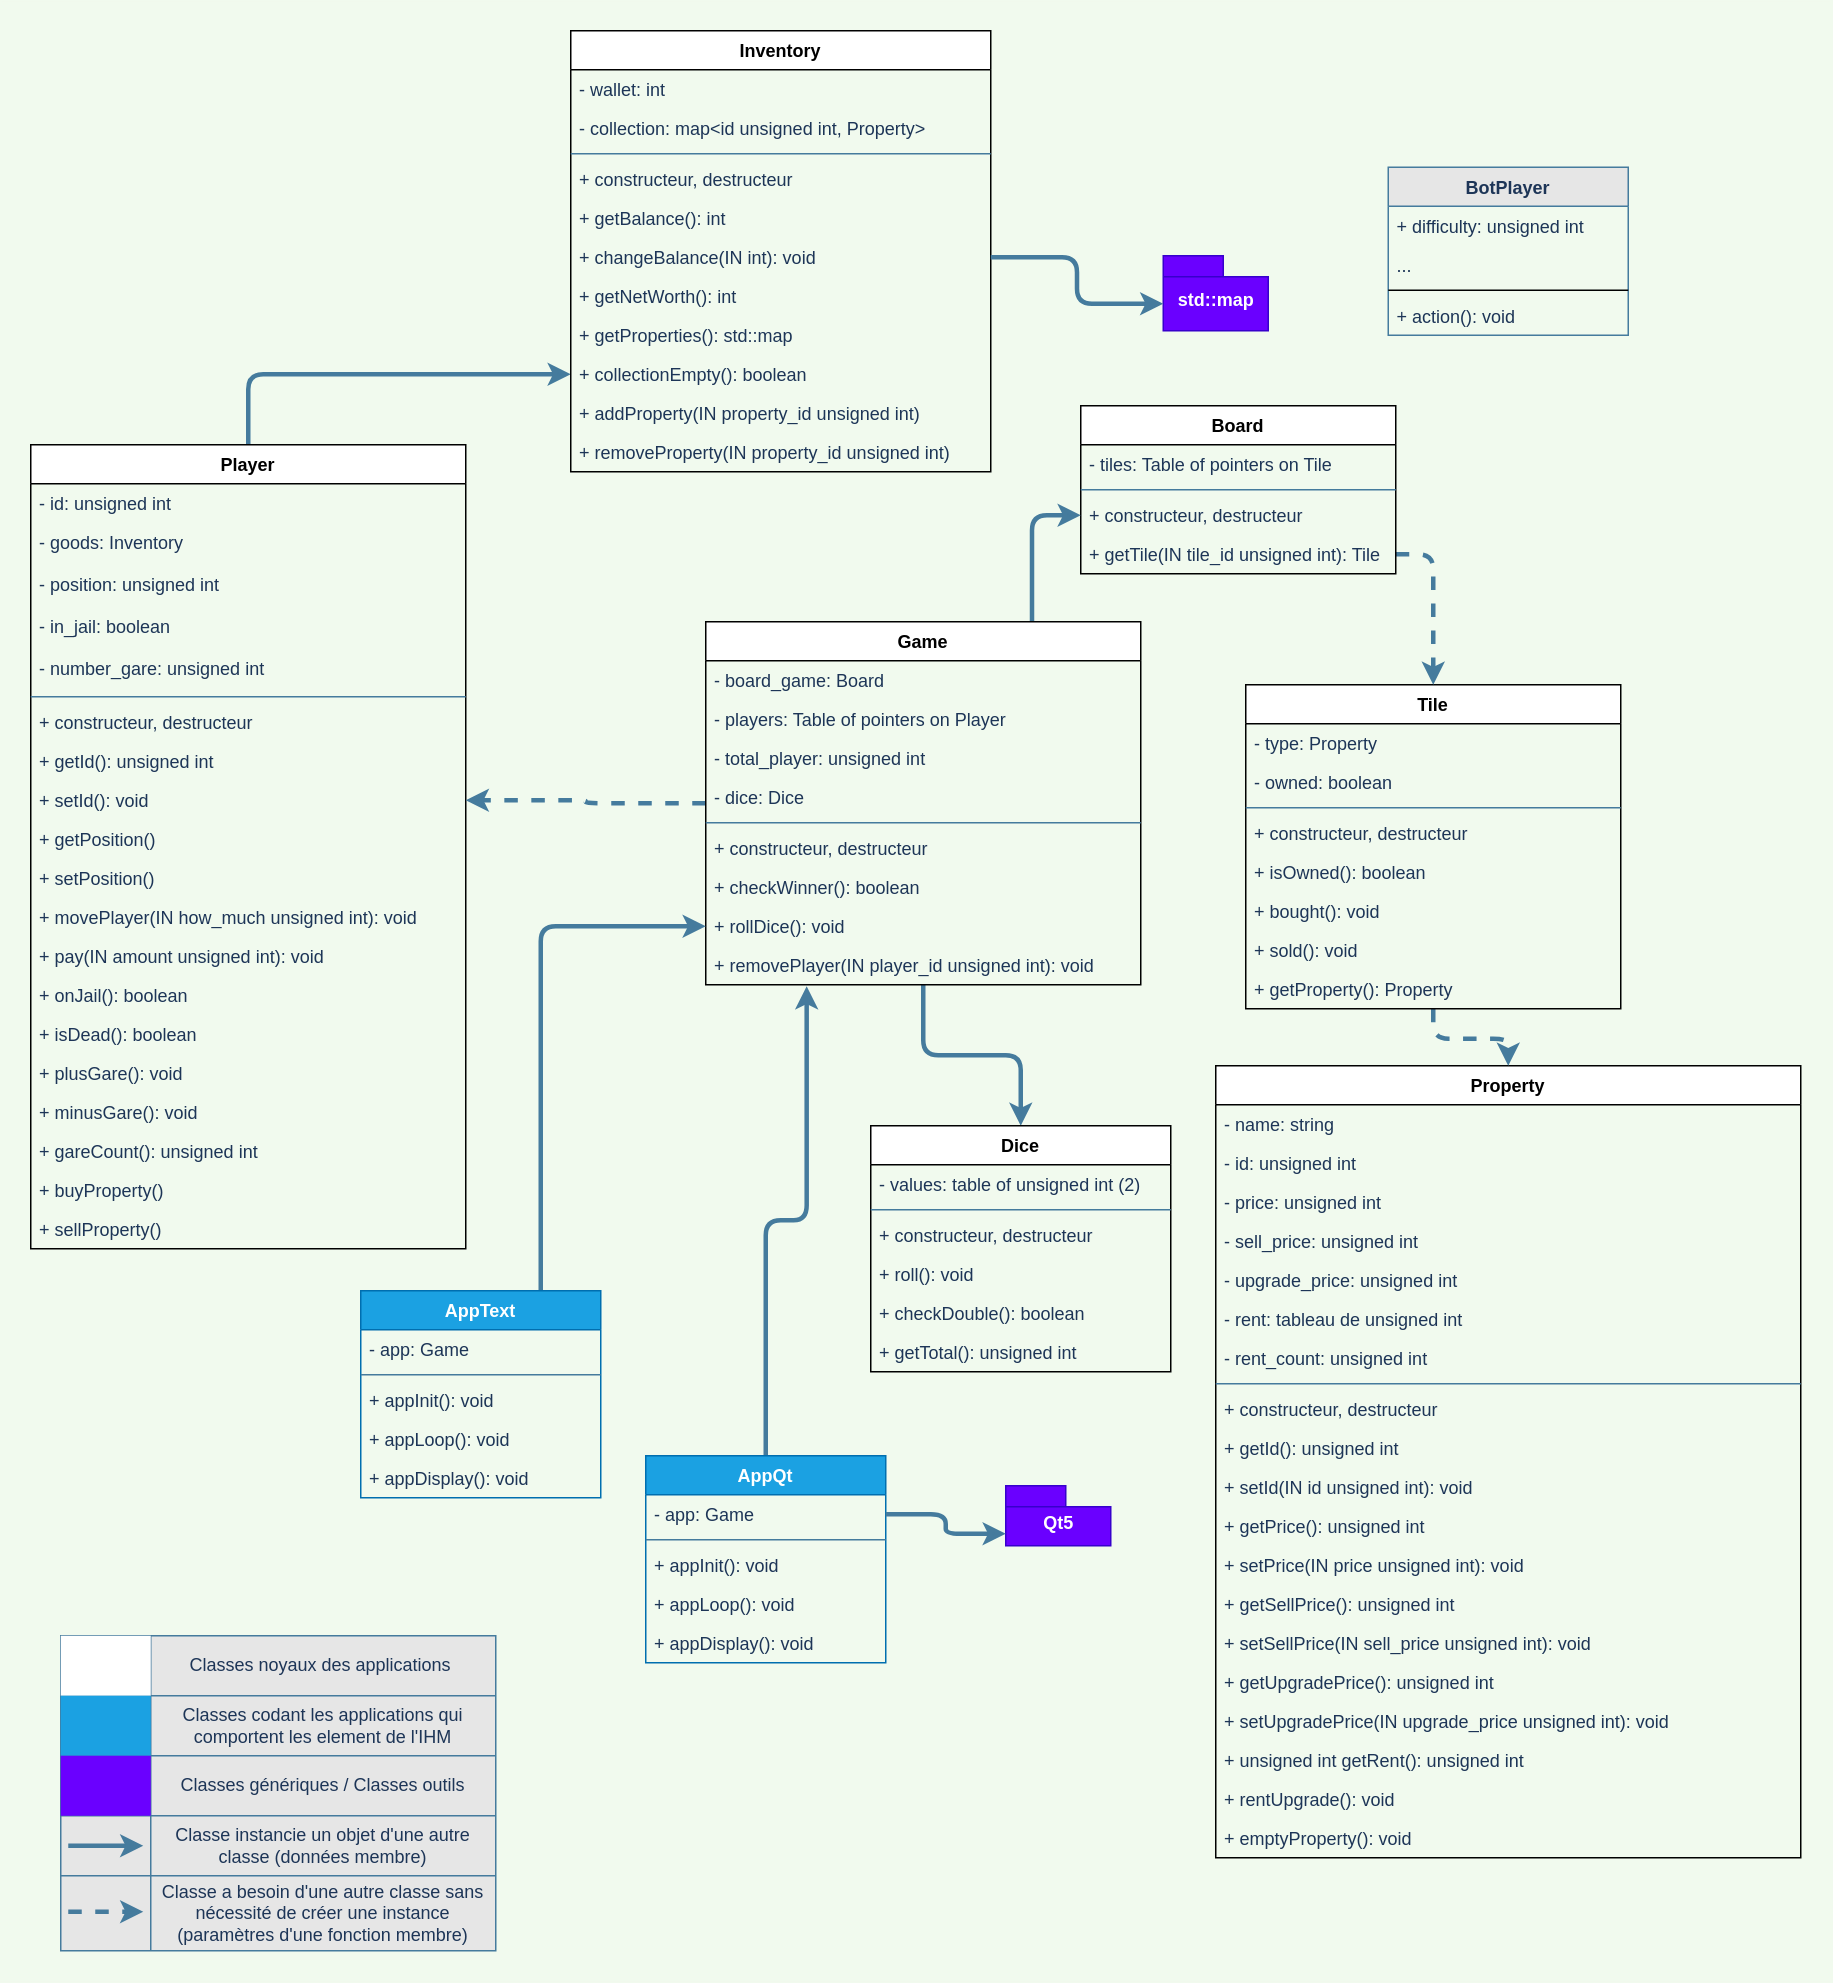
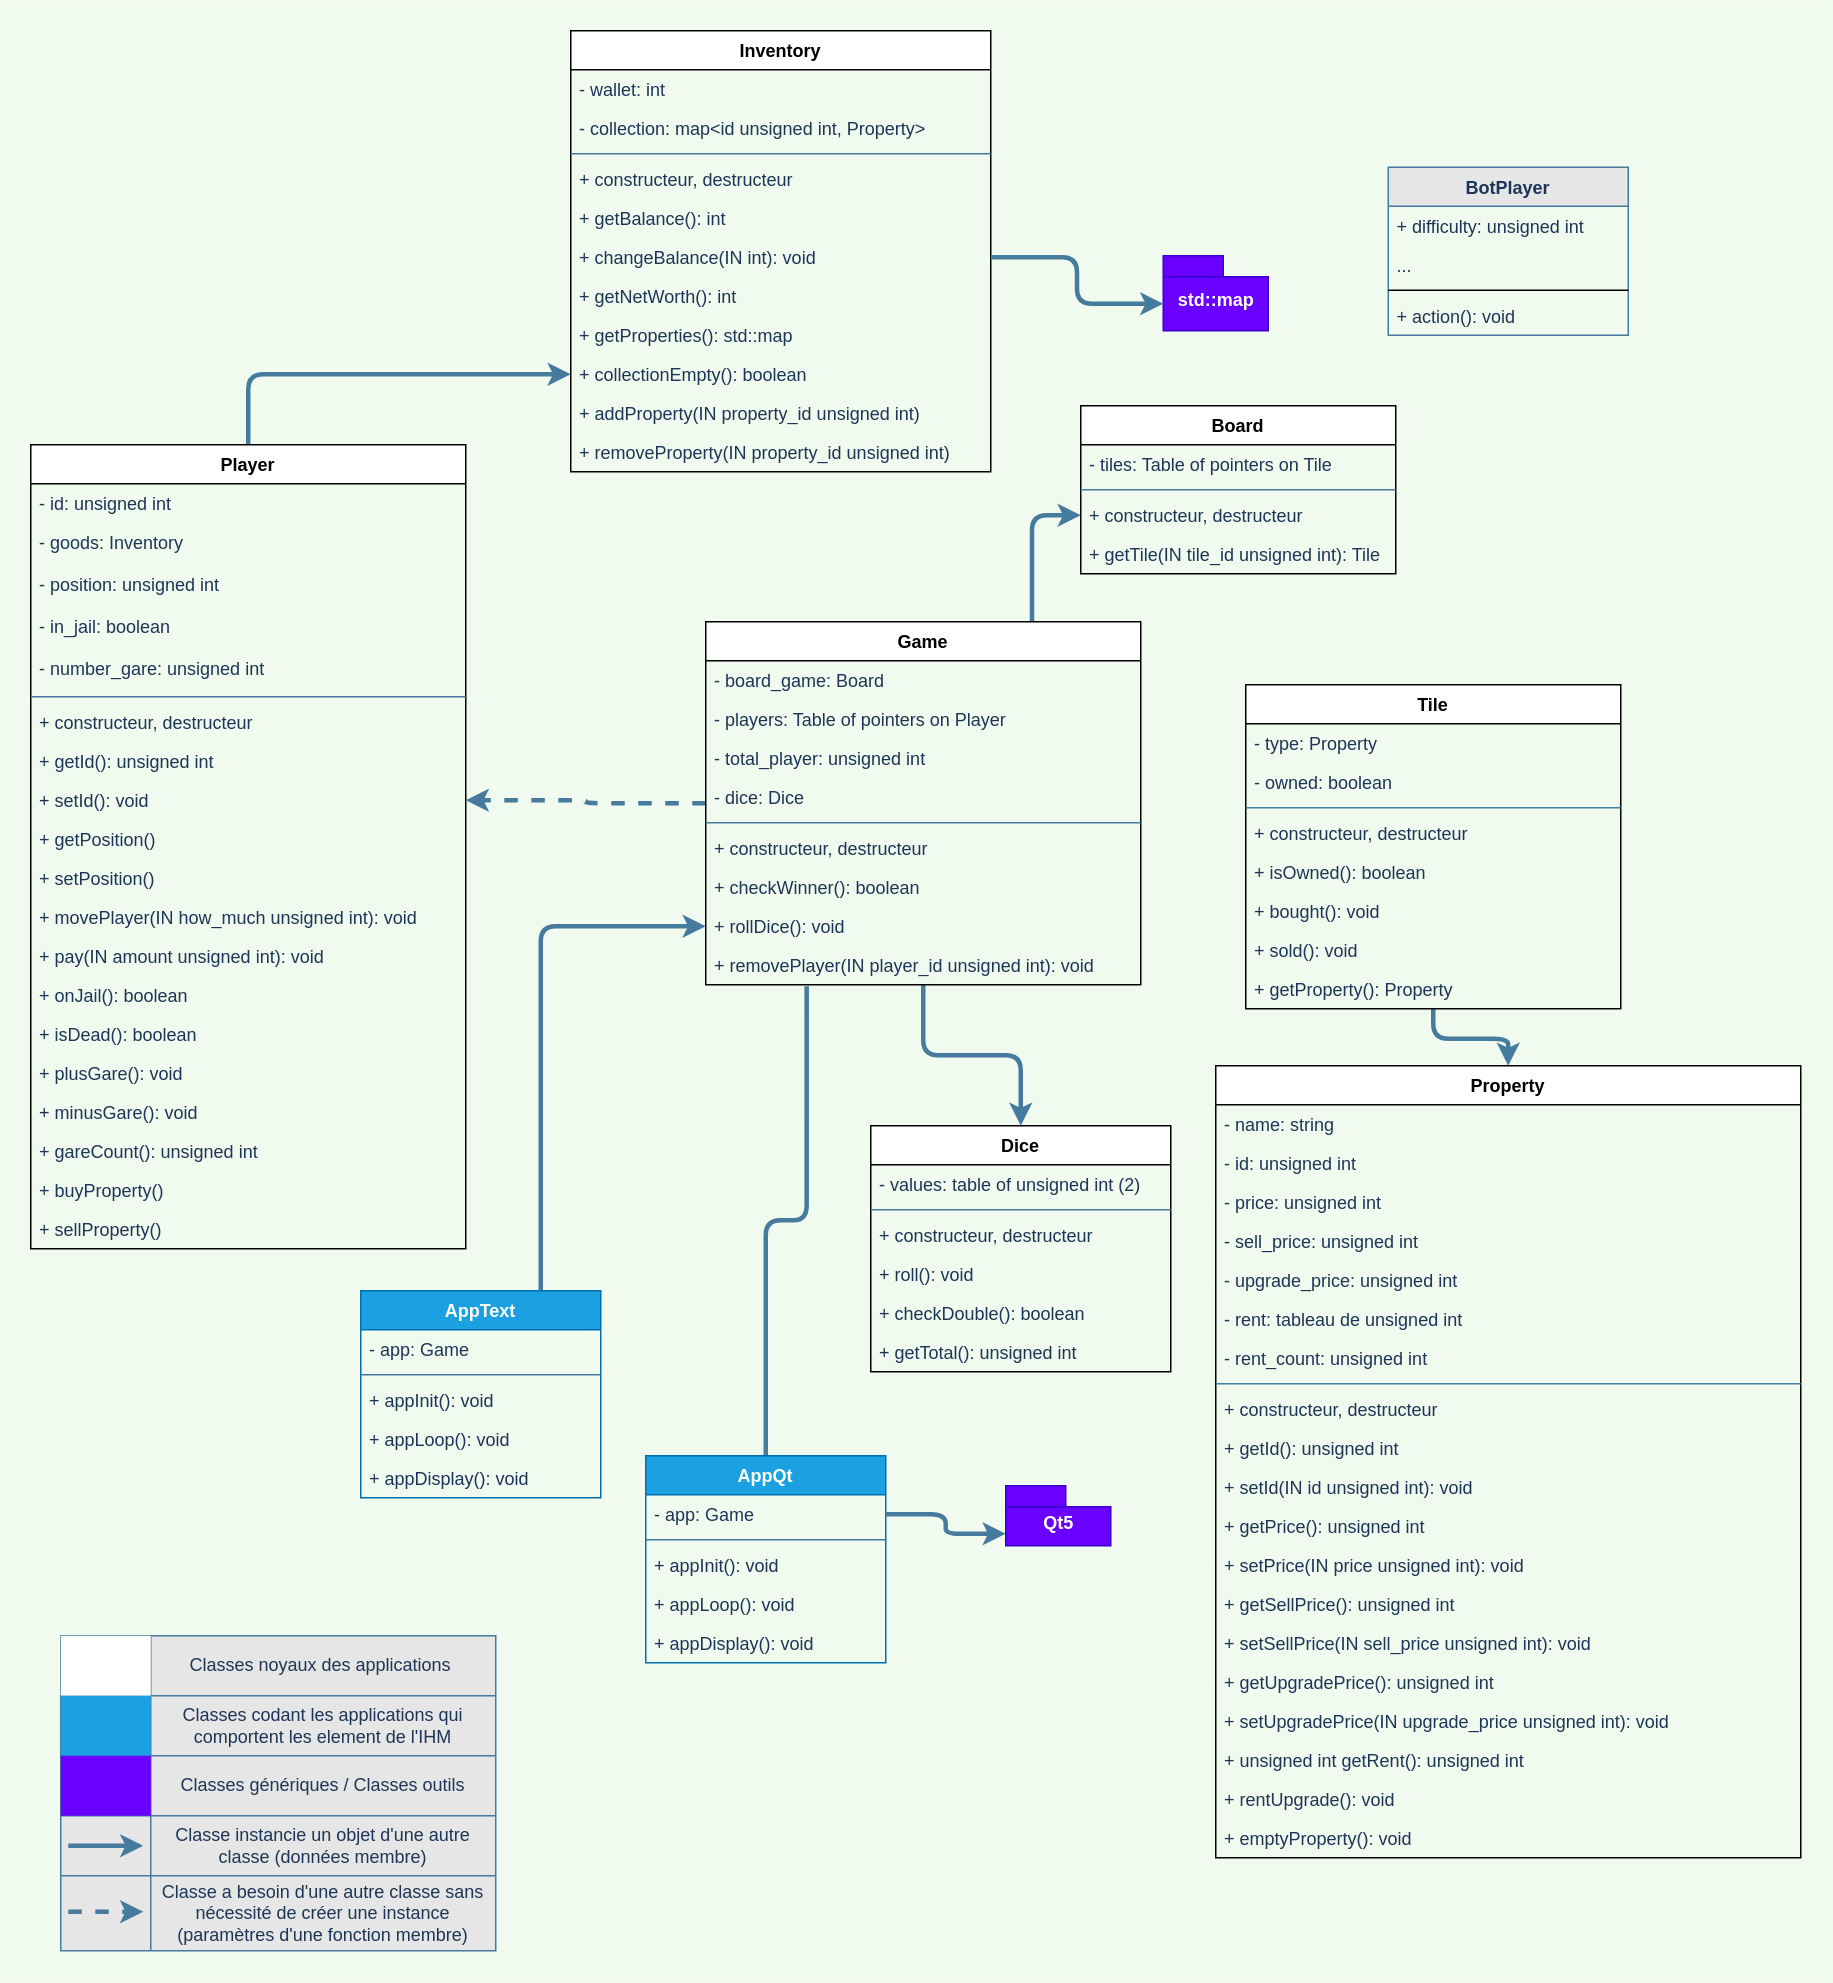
edge "+ getTile(IN tile_id unsigned int): Tile" -> "Tile": removed
edge "AppQt" -> "+ removePlayer(IN player_id unsigned int): void": arrowhead classic -> none
edge "Tile" -> "Property": style dashed -> solid
